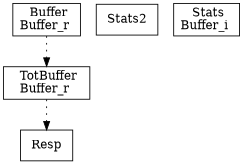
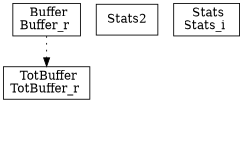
node "Stats Buffer_i": label "Stats Buffer_i" -> "Stats Stats_i"
node "TotBuffer Buffer_r": label "TotBuffer Buffer_r" -> "TotBuffer TotBuffer_r"
node "Resp": removed
